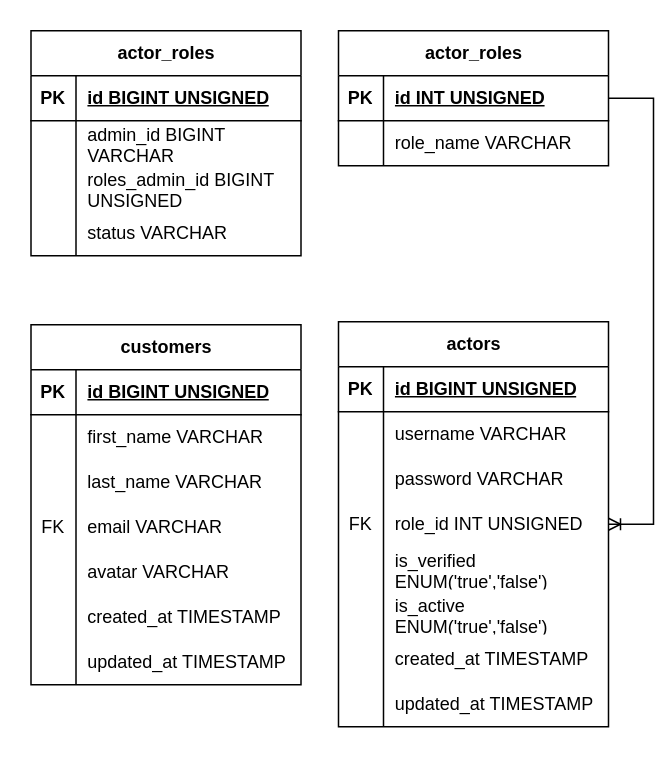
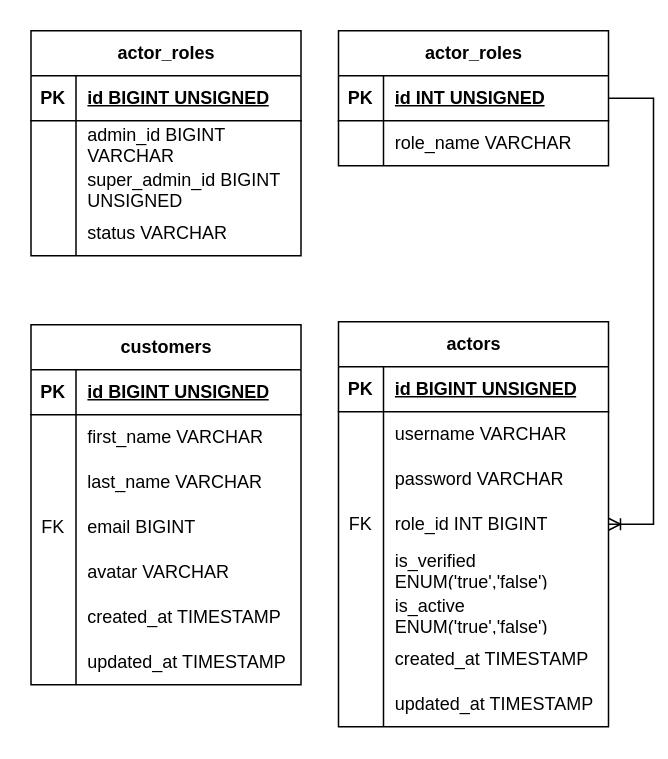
node "roles_admin_id BIGINT UNSIGNED": label "roles_admin_id BIGINT UNSIGNED" -> "super_admin_id BIGINT UNSIGNED"
node "role_id INT UNSIGNED": label "role_id INT UNSIGNED" -> "role_id INT BIGINT"
node "email VARCHAR": label "email VARCHAR" -> "email BIGINT"
